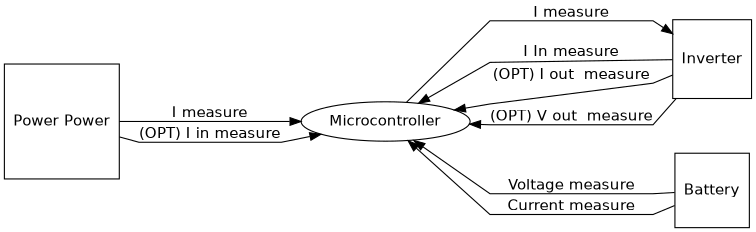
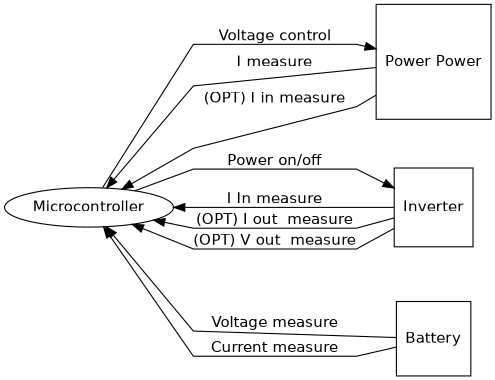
edge "Microcontroller" -> "Inverter": label "I measure" -> "Power on/off"
edge "Microcontroller" -> "Power Power": added, label "Voltage control"
